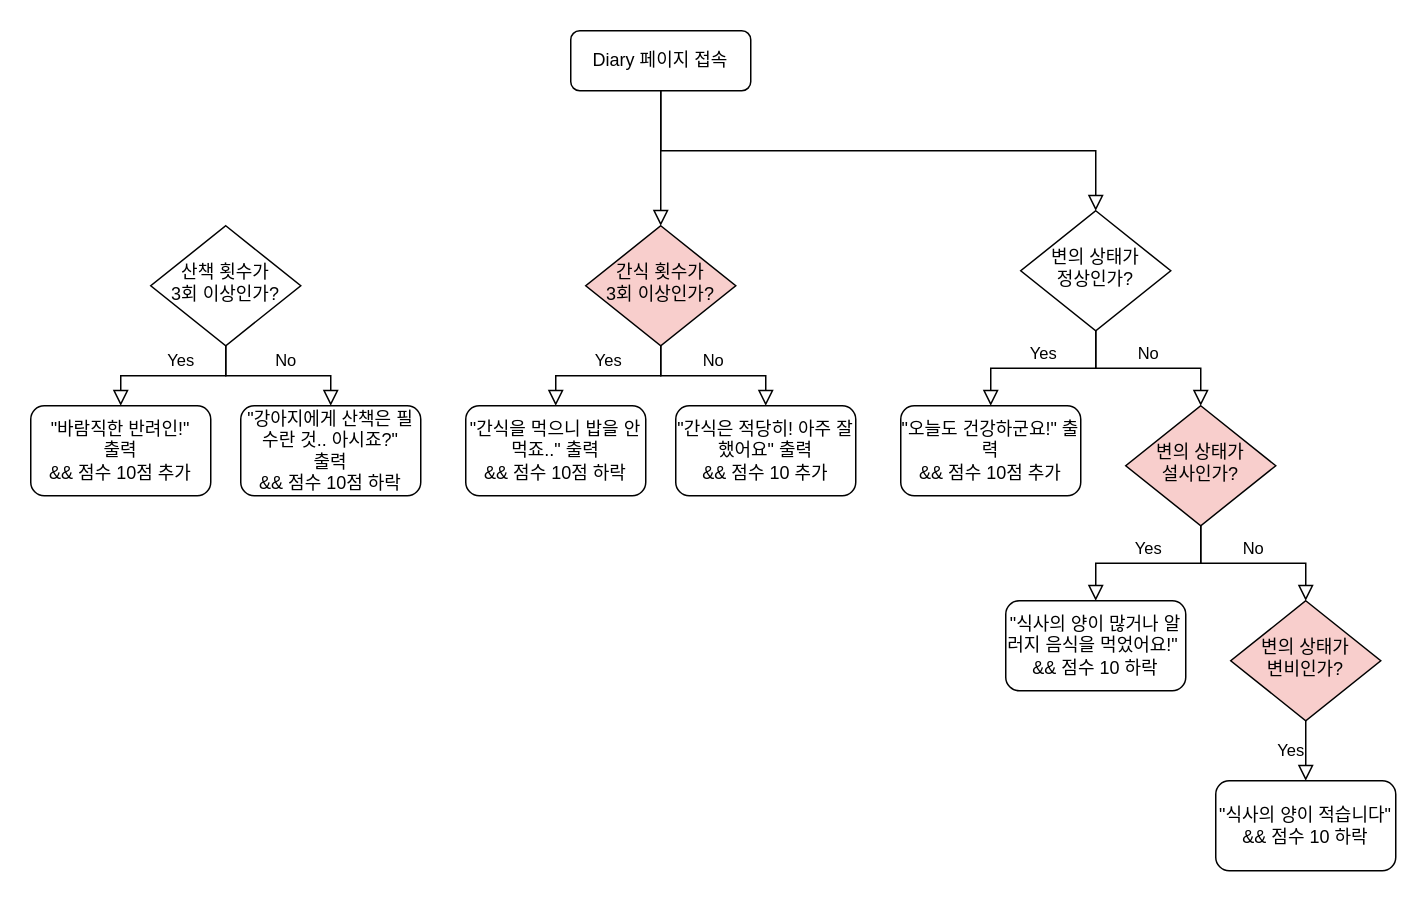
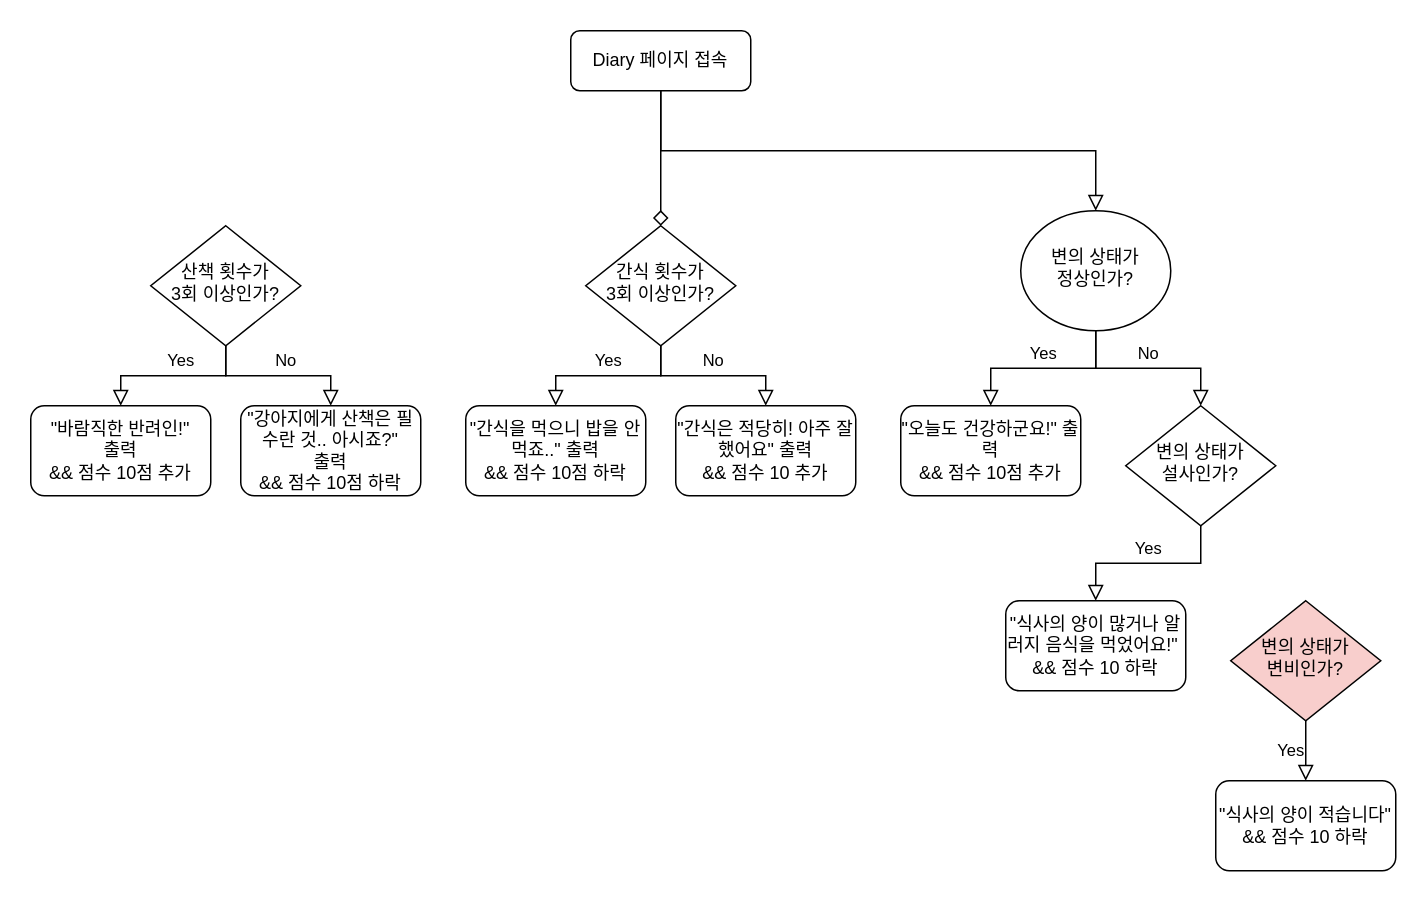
edge "Diary 페이지 접속" -> "간식 횟수가 3회 이상인가?": arrowhead block -> diamond
node "변의 상태가 정상인가?": shape diamond -> ellipse
node "간식 횟수가 3회 이상인가?": fillcolor #f8cecc -> #ffffff
node "변의 상태가 설사인가?": fillcolor #f8cecc -> #ffffff
edge "변의 상태가 설사인가?" -> "변의 상태가 변비인가?": removed, label "No"
